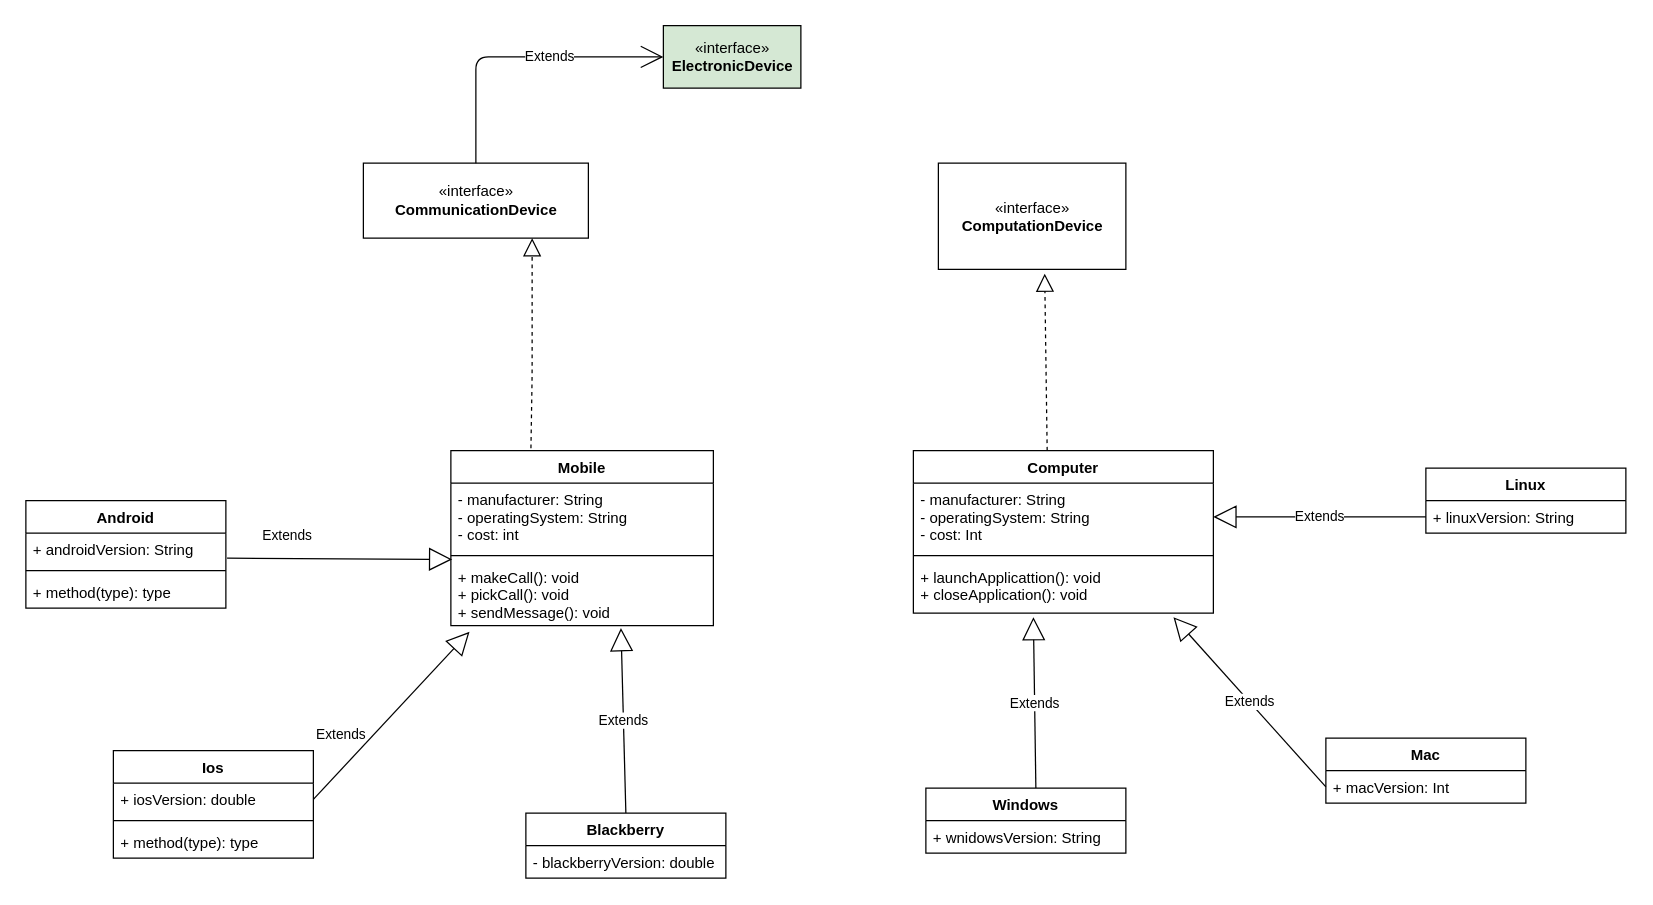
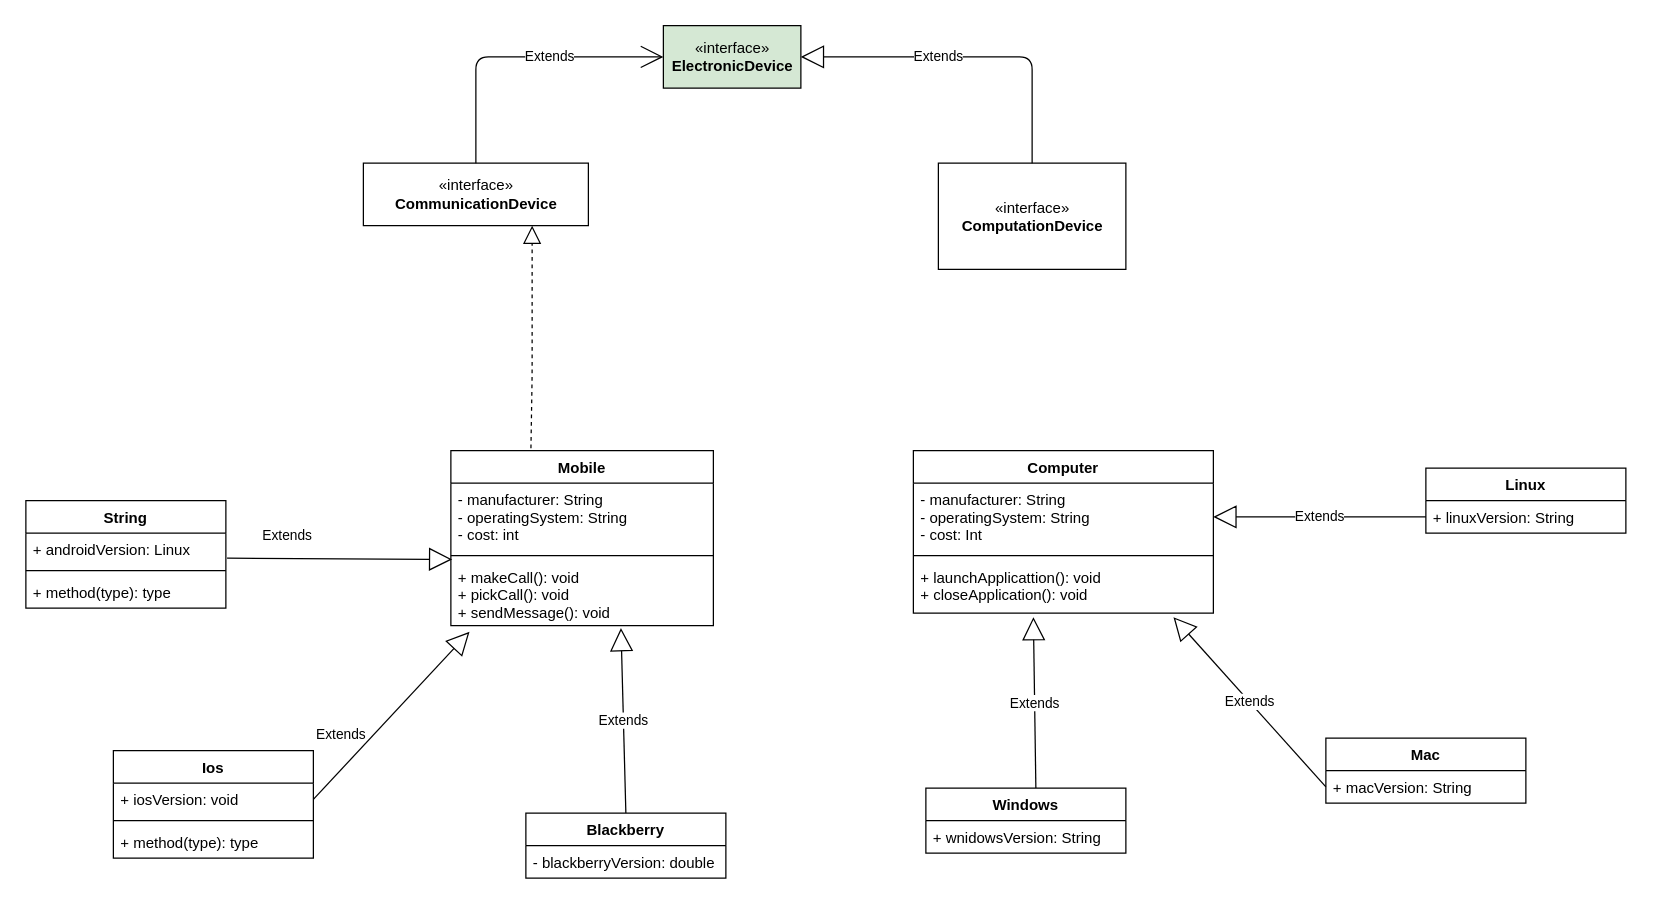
edge "«interface» ComputationDevice" -> "«interface» ElectronicDevice": added, label "Extends"
node "«interface» CommunicationDevice": size 225x75 -> 225x63
edge "Computer" -> "«interface» ComputationDevice": removed
node "Android": label "Android" -> "String"
node "+ androidVersion: String": label "+ androidVersion: String" -> "+ androidVersion: Linux"
node "+ macVersion: Int": label "+ macVersion: Int" -> "+ macVersion: String"
node "+ iosVersion: double": label "+ iosVersion: double" -> "+ iosVersion: void"
